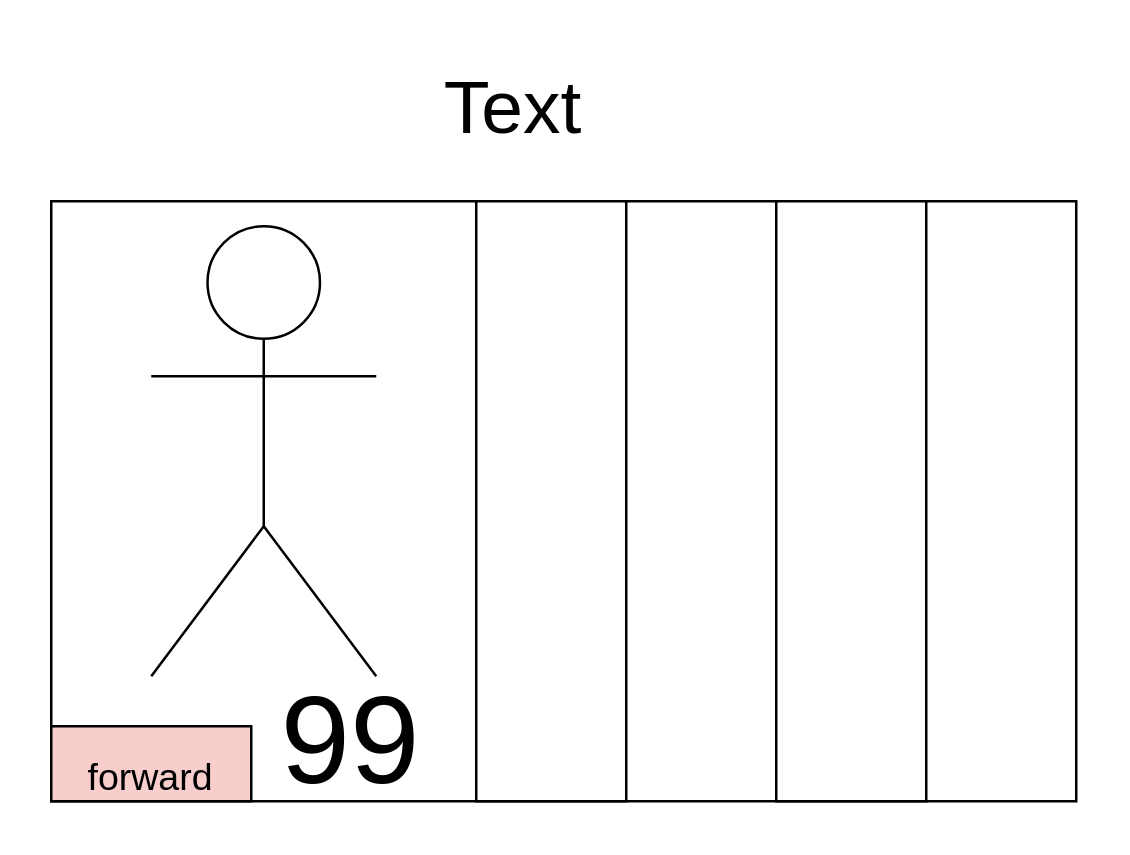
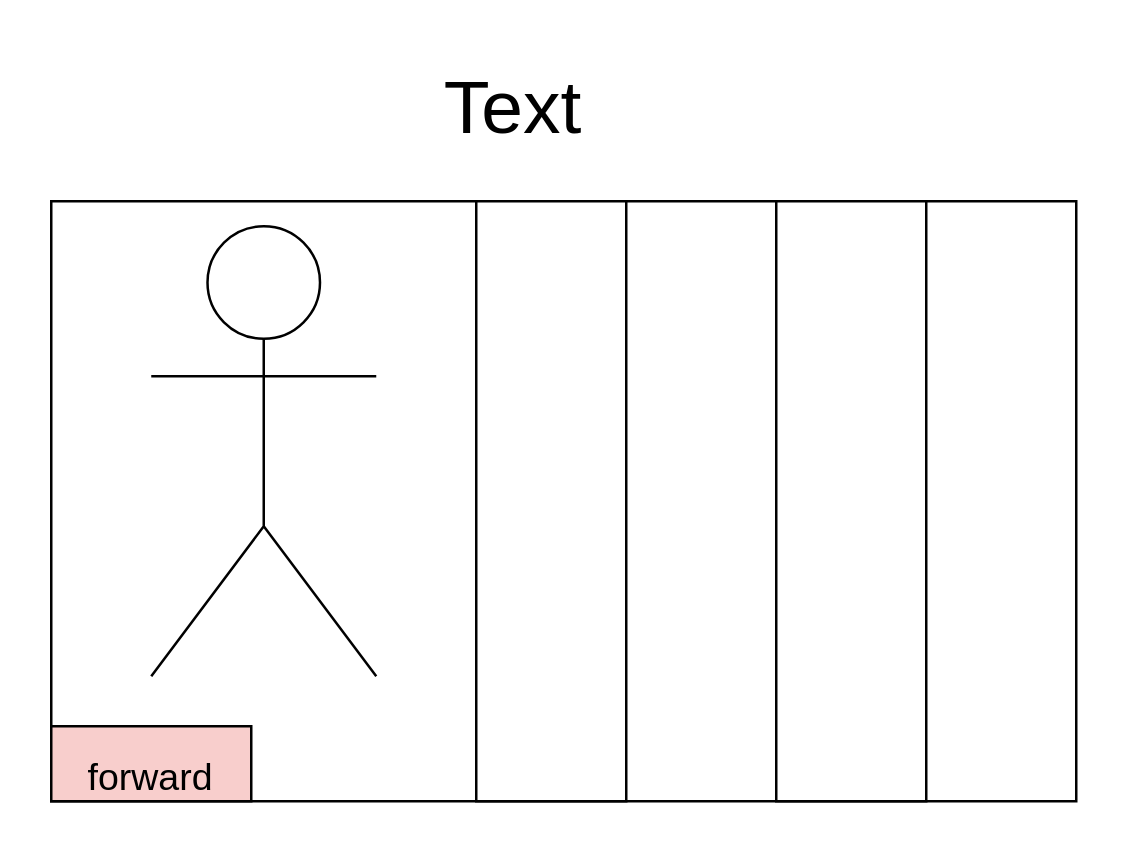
node "99": removed
